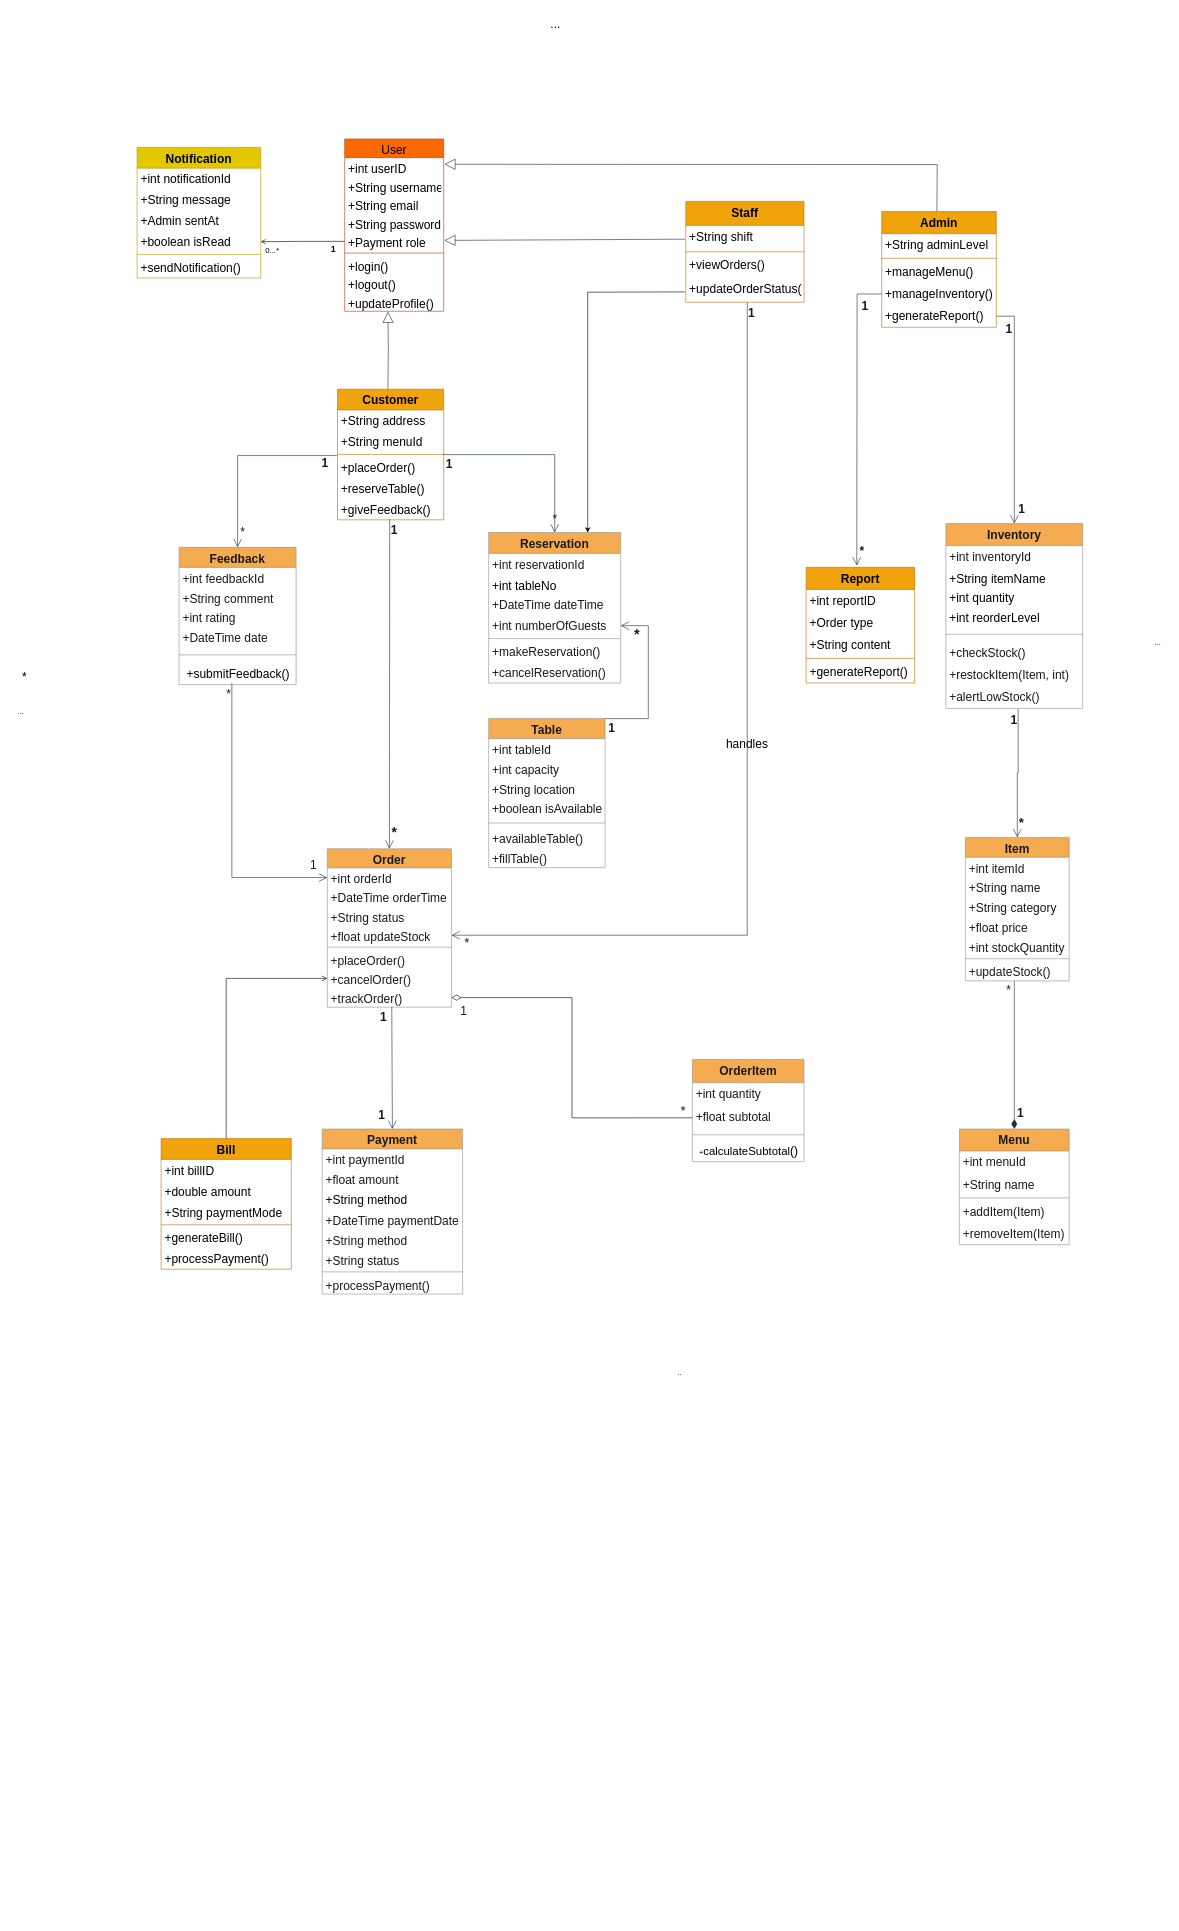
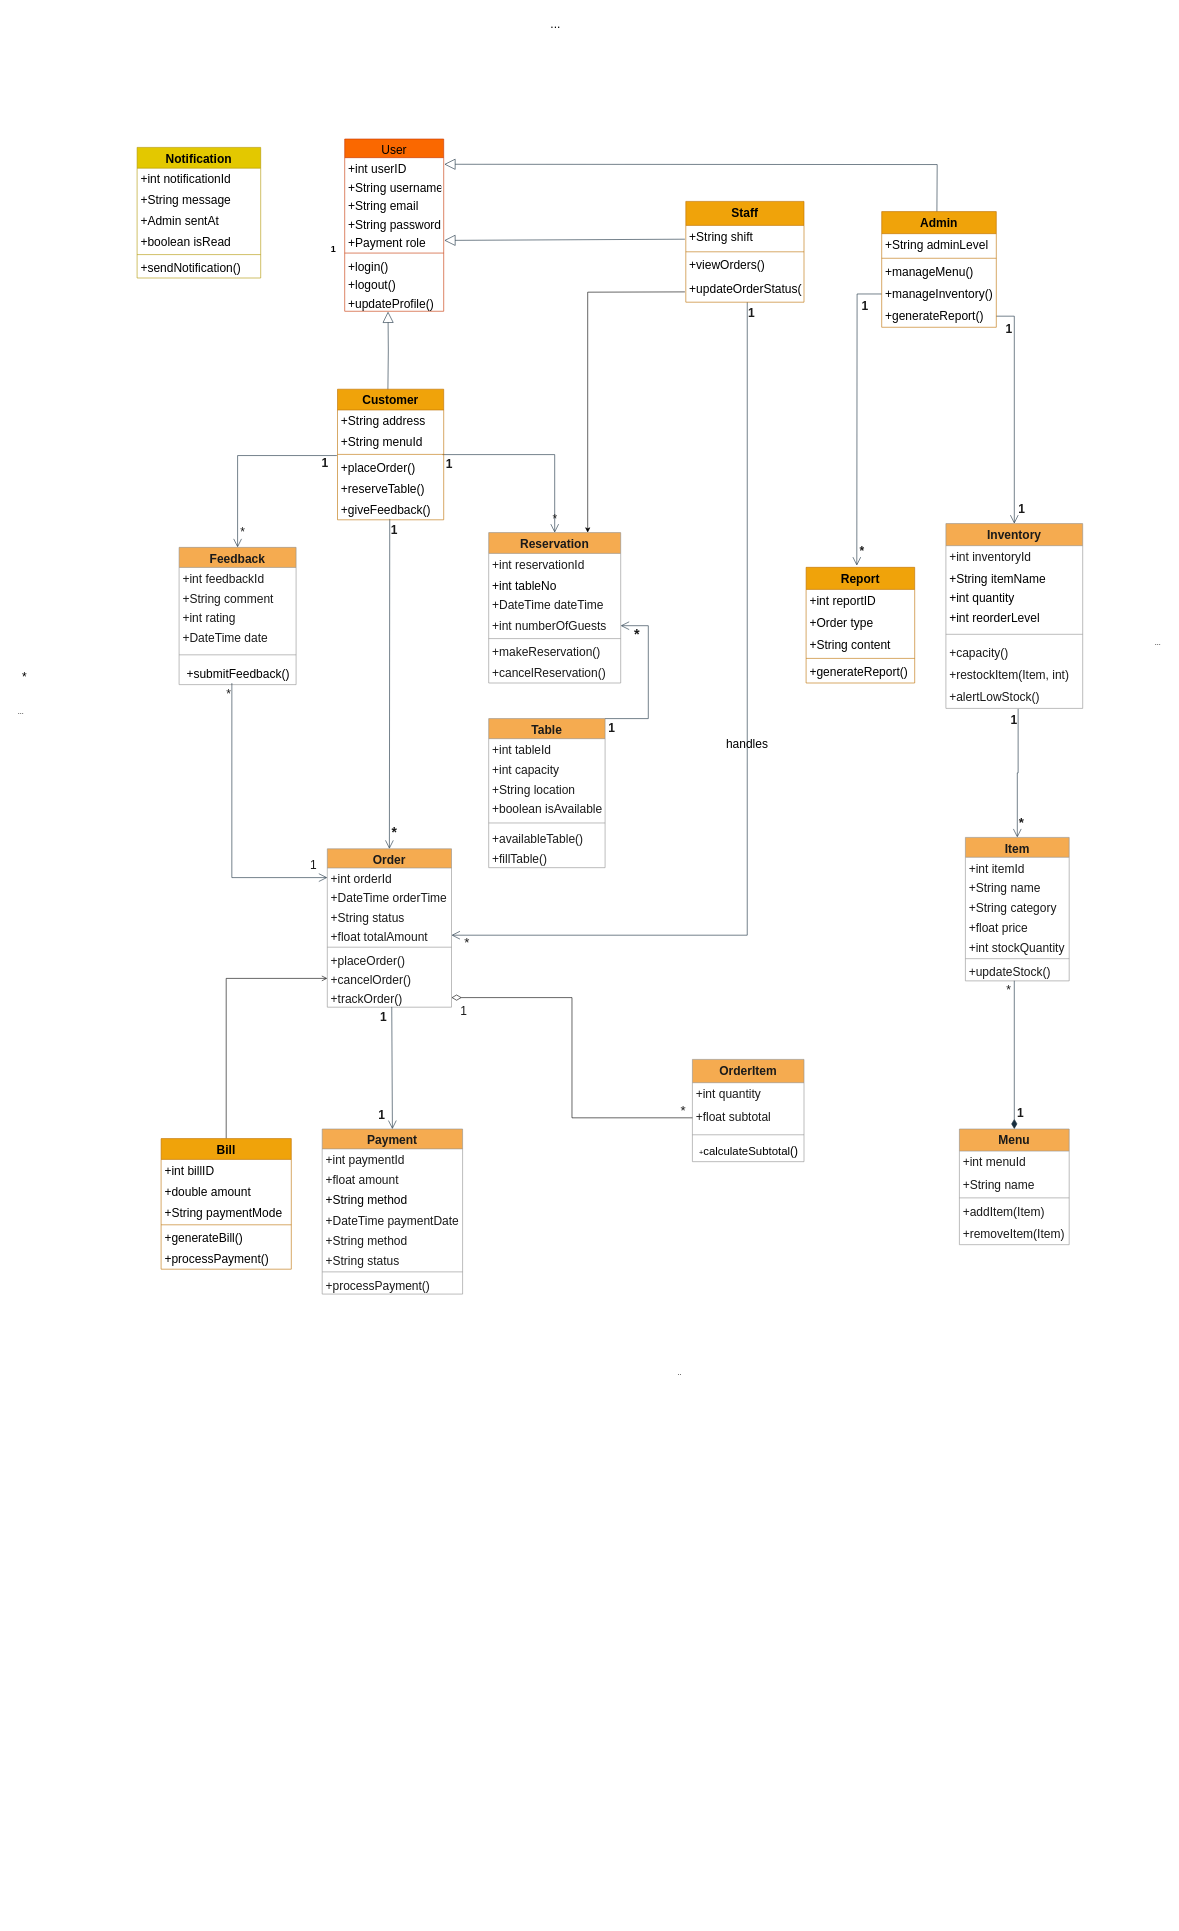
edge "+Payment role" -> "+boolean isRead": removed, label "0...*"
node "+checkStock()": label "+checkStock()" -> "+capacity()"
node "+float updateStock": label "+float updateStock" -> "+float totalAmount"
